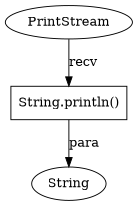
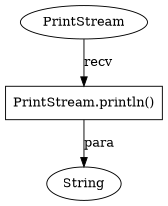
node "String.println()": label "String.println()" -> "PrintStream.println()"
